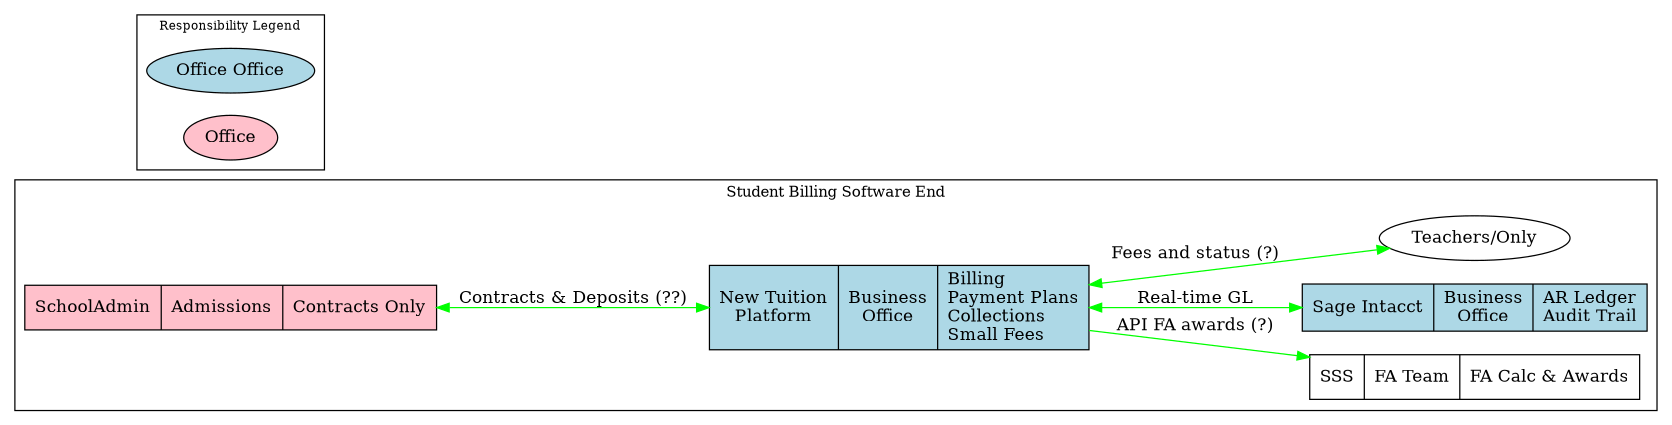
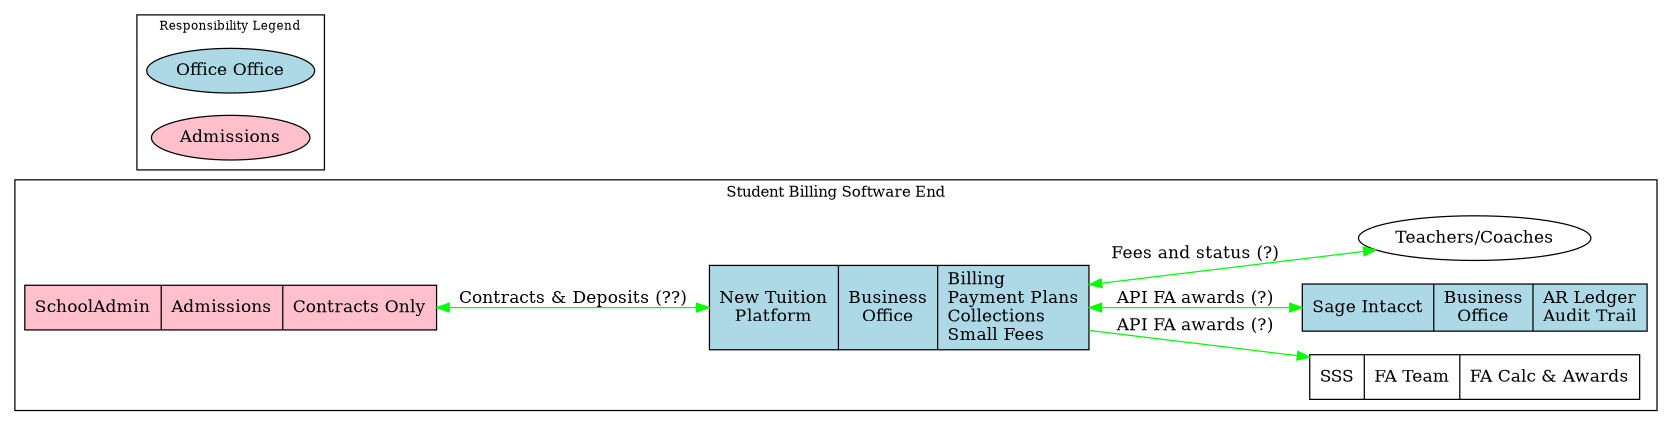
node "Office": label "Office" -> "Admissions"
node "Teachers/Only": label "Teachers/Only" -> "Teachers/Coaches"
edge "New Tuition" -- "Sage Intacct": label "Real-time GL" -> "API FA awards (?)"
